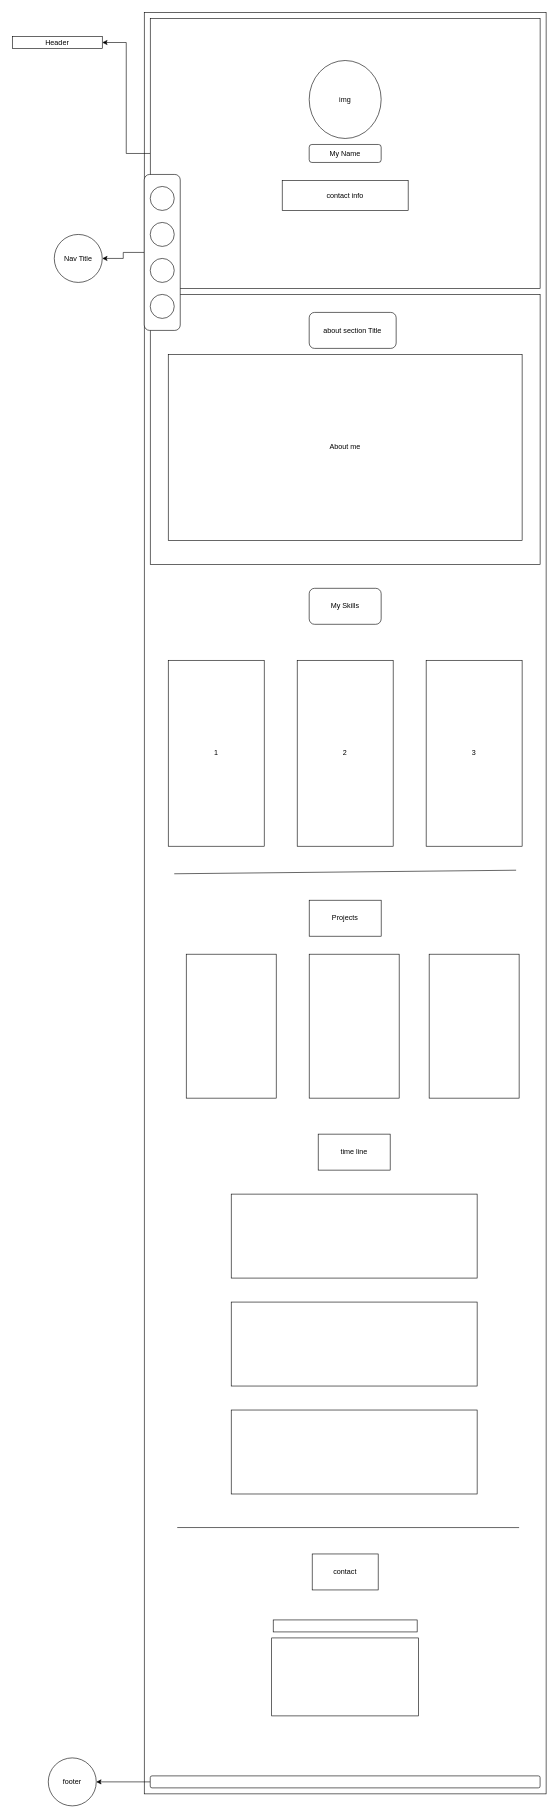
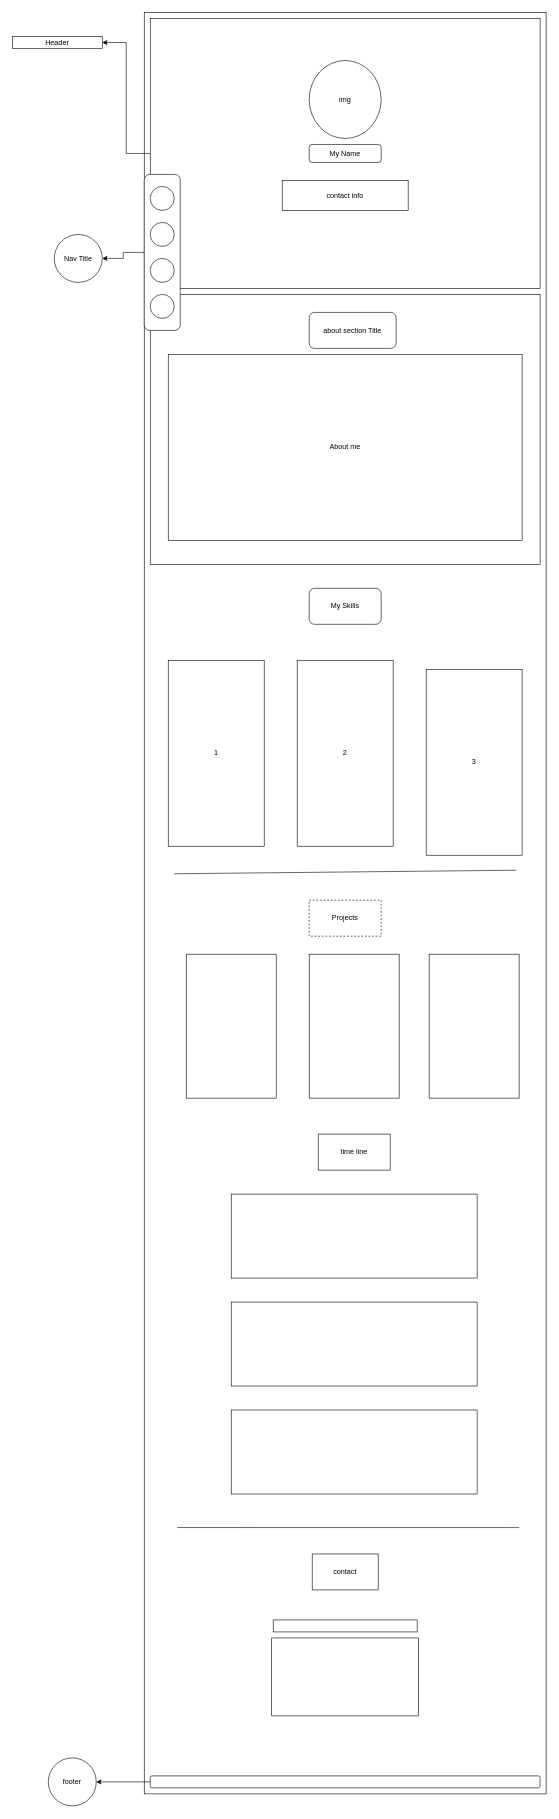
node "3": moved (474, 753) -> (474, 762)
node "Projects": style solid -> dashed
